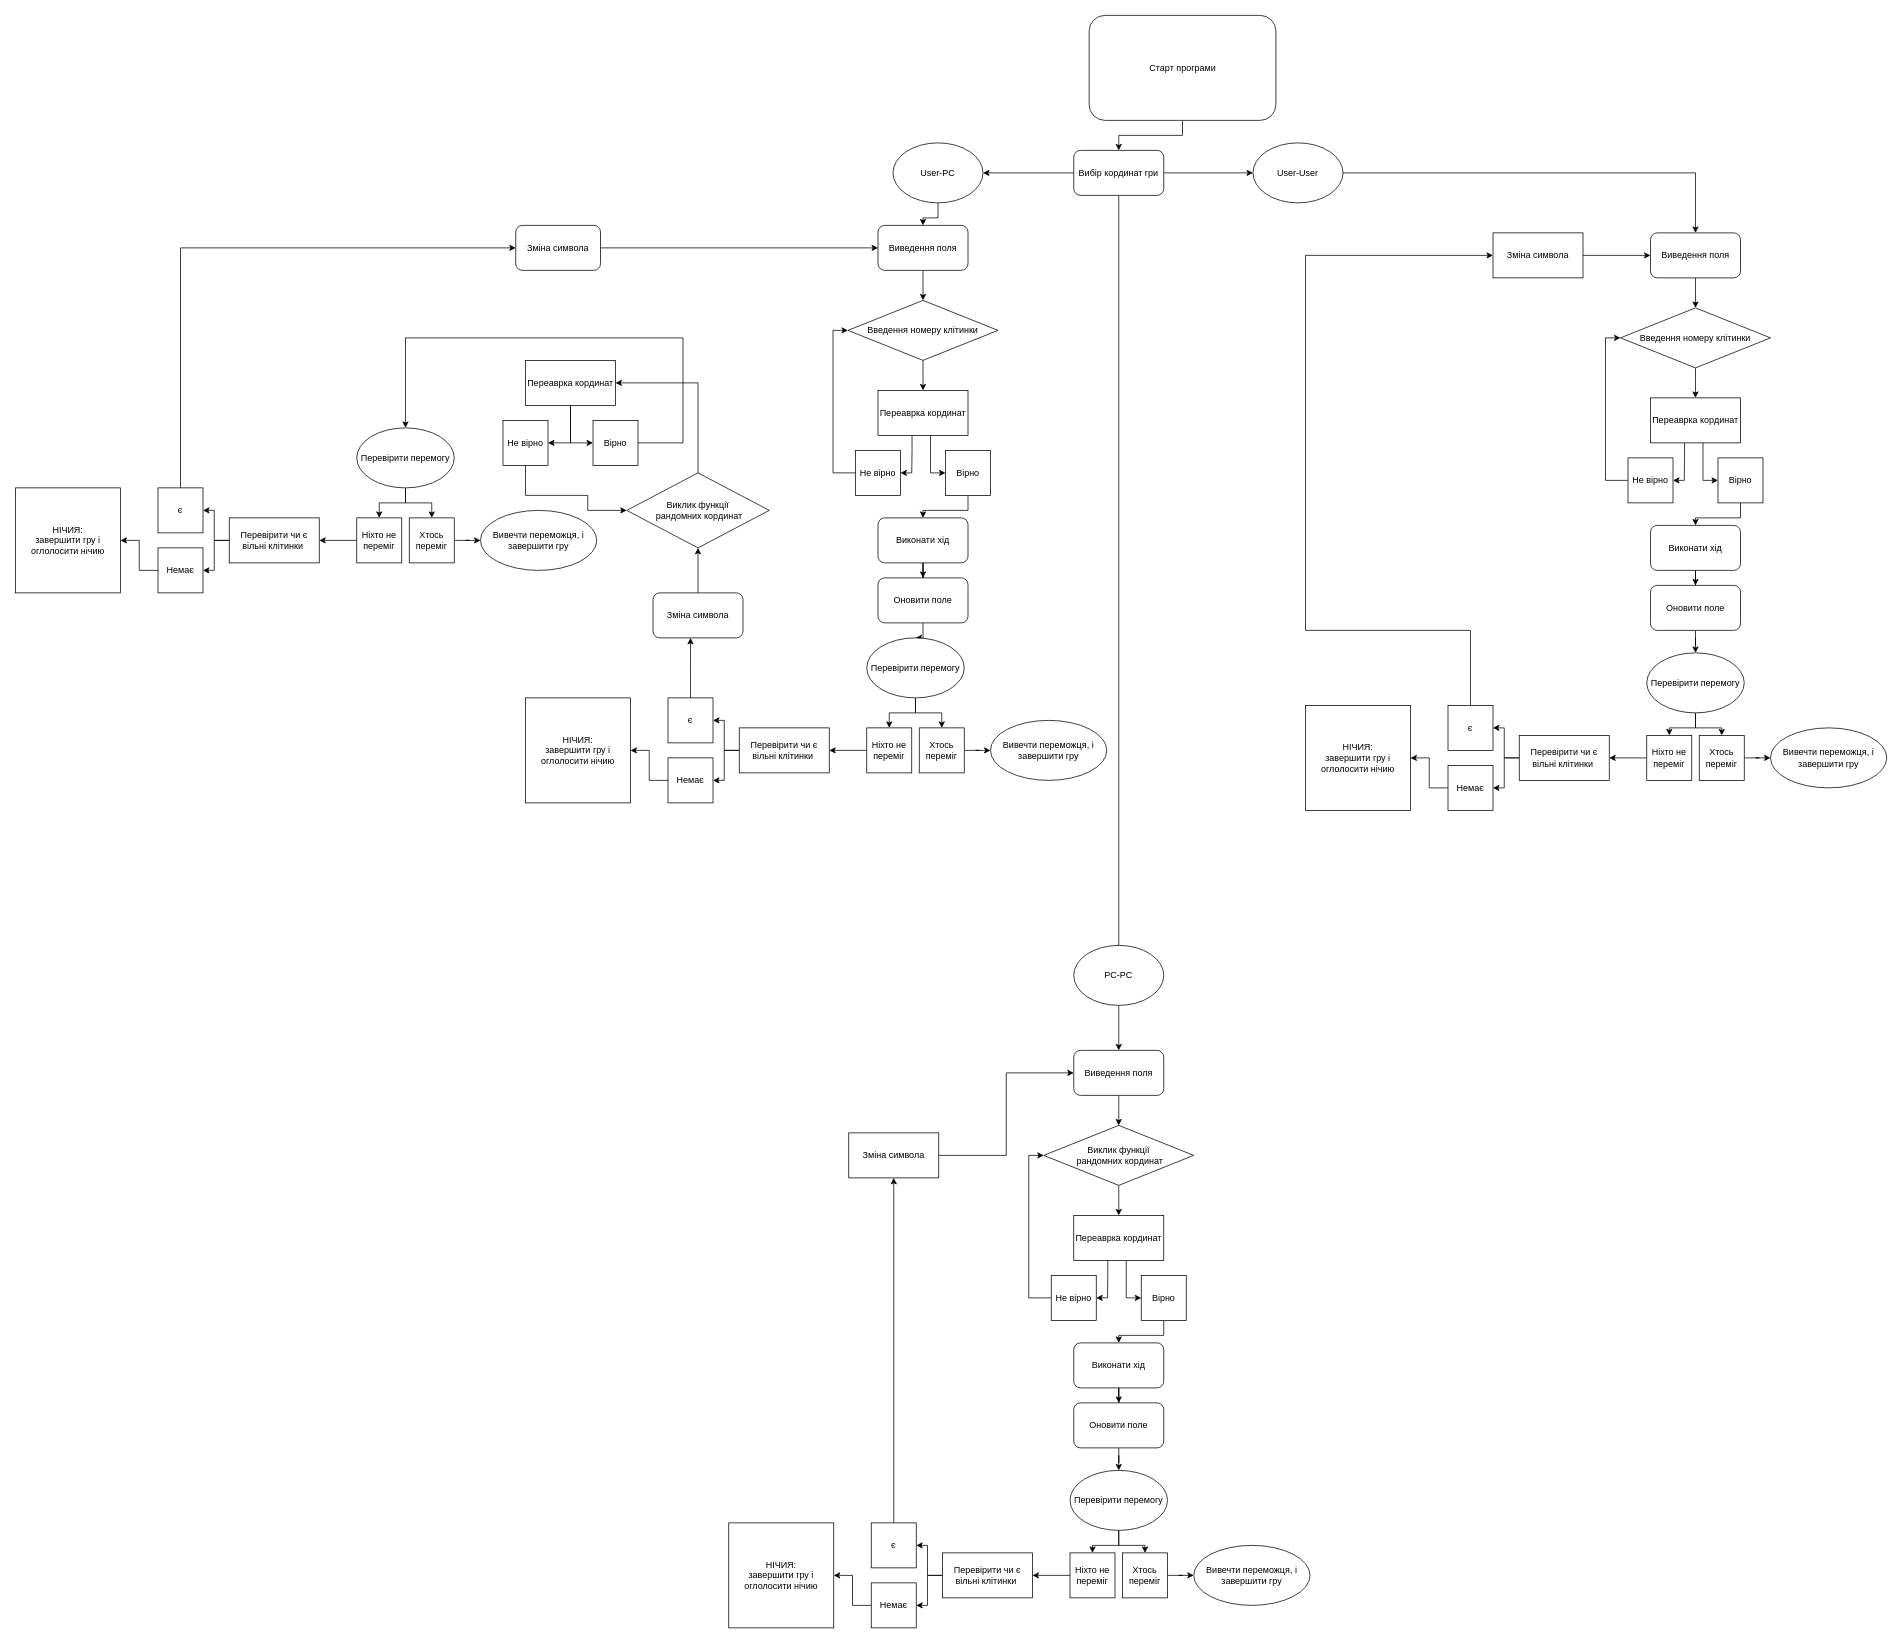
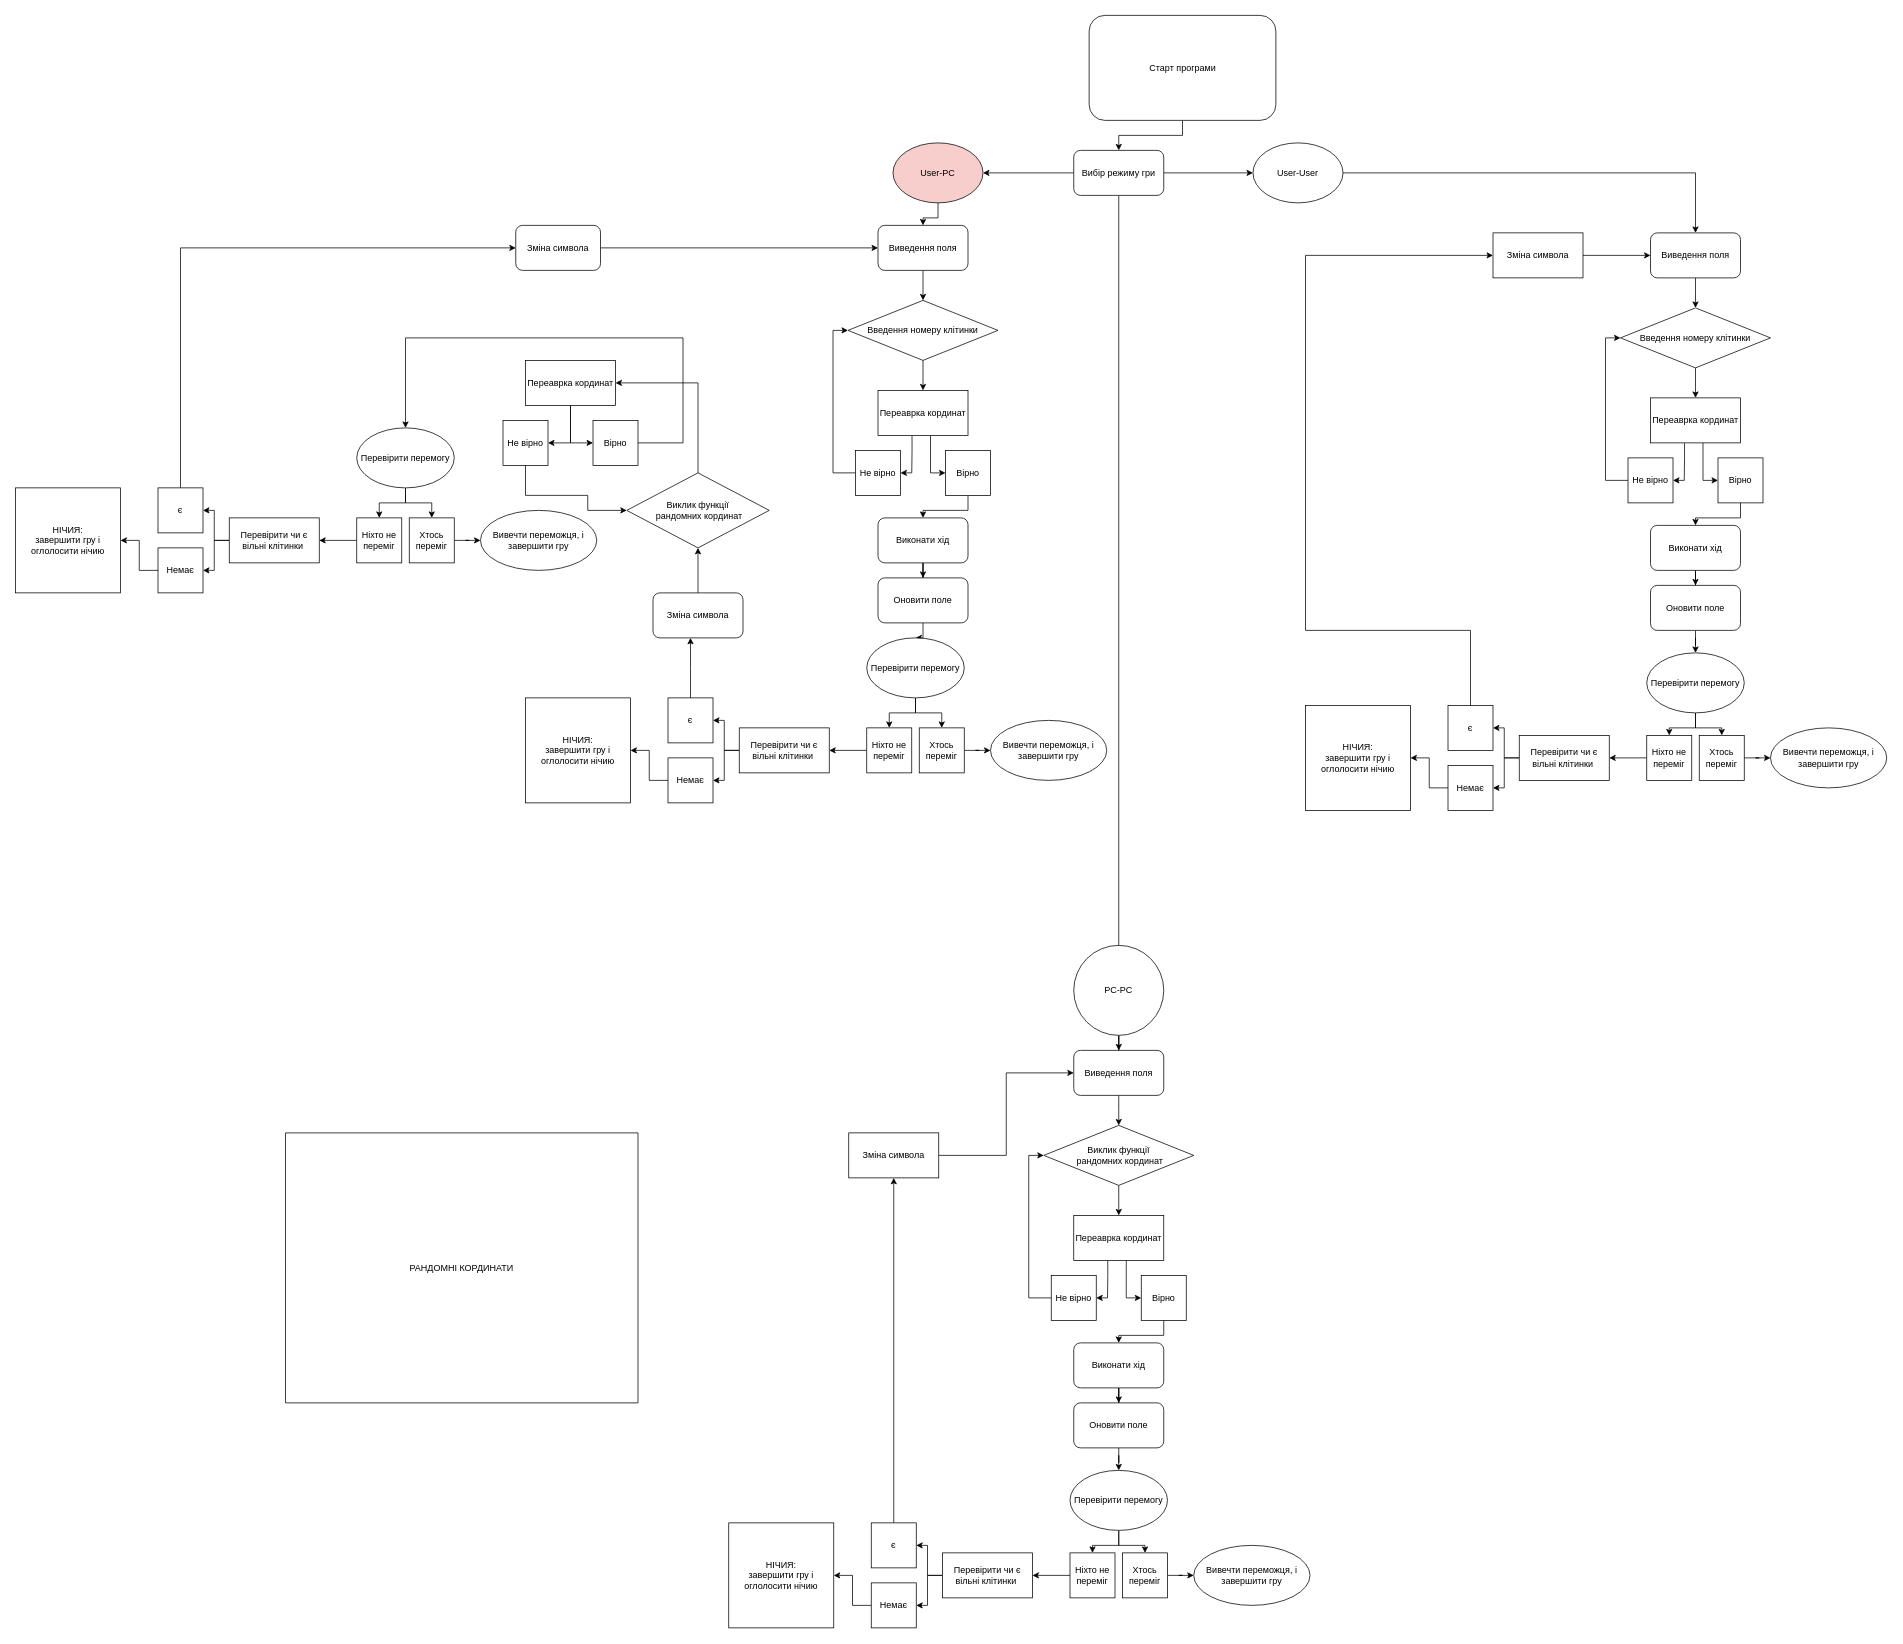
node "User-PC": fillcolor #ffffff -> #f8cecc
node "Вибір кординат гри": label "Вибір кординат гри" -> "Вибір режиму гри"
node "PC-PC": size 90x60 -> 90x90
node "РАНДОМНІ КОРДИНАТИ": added
